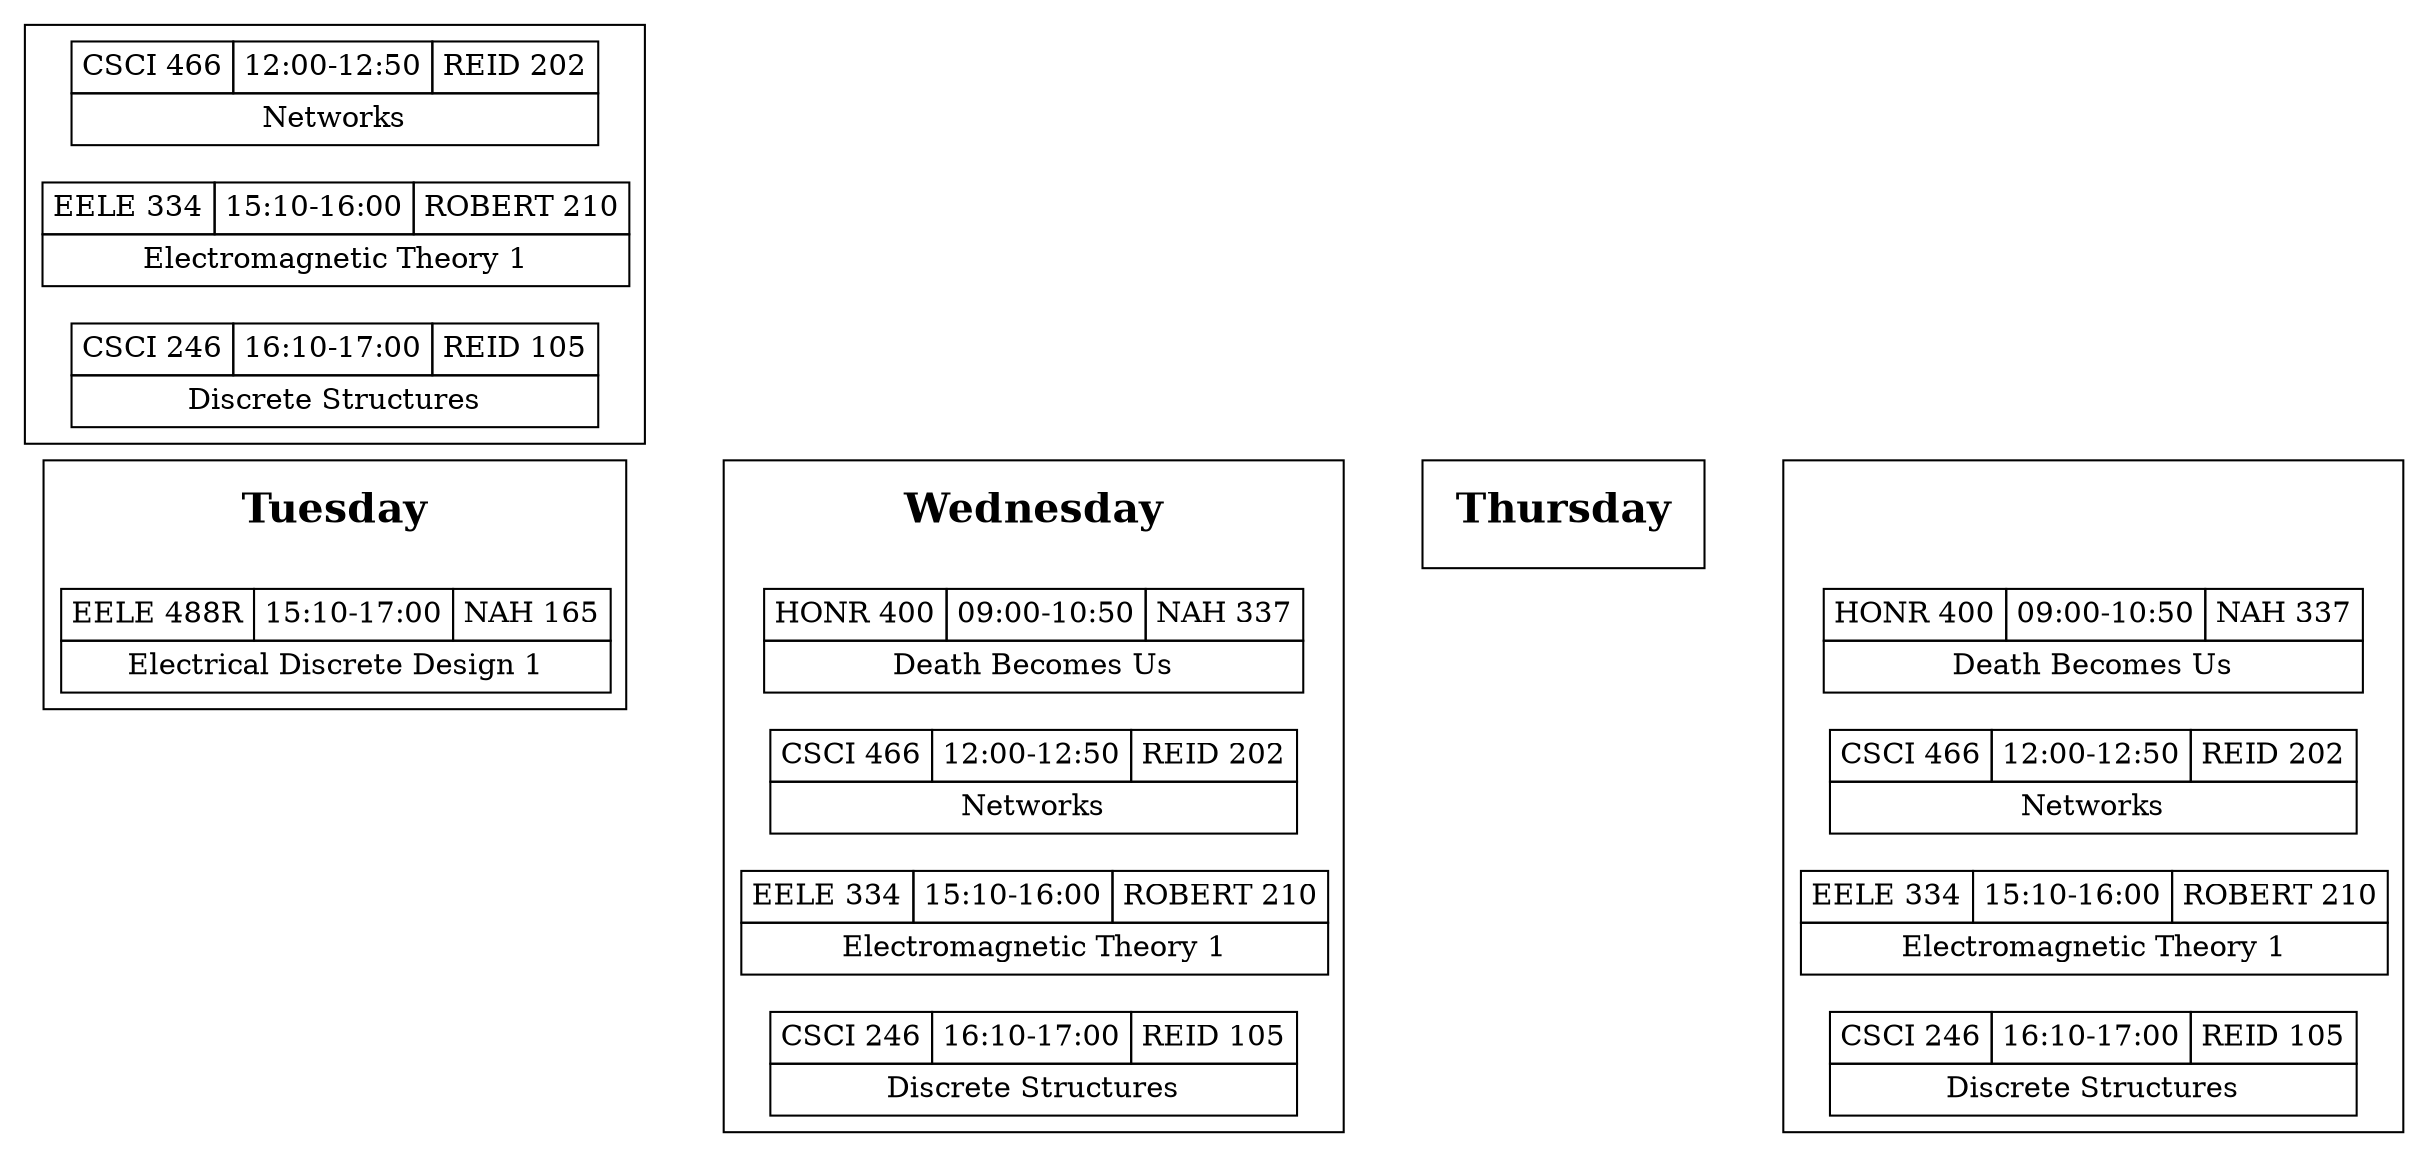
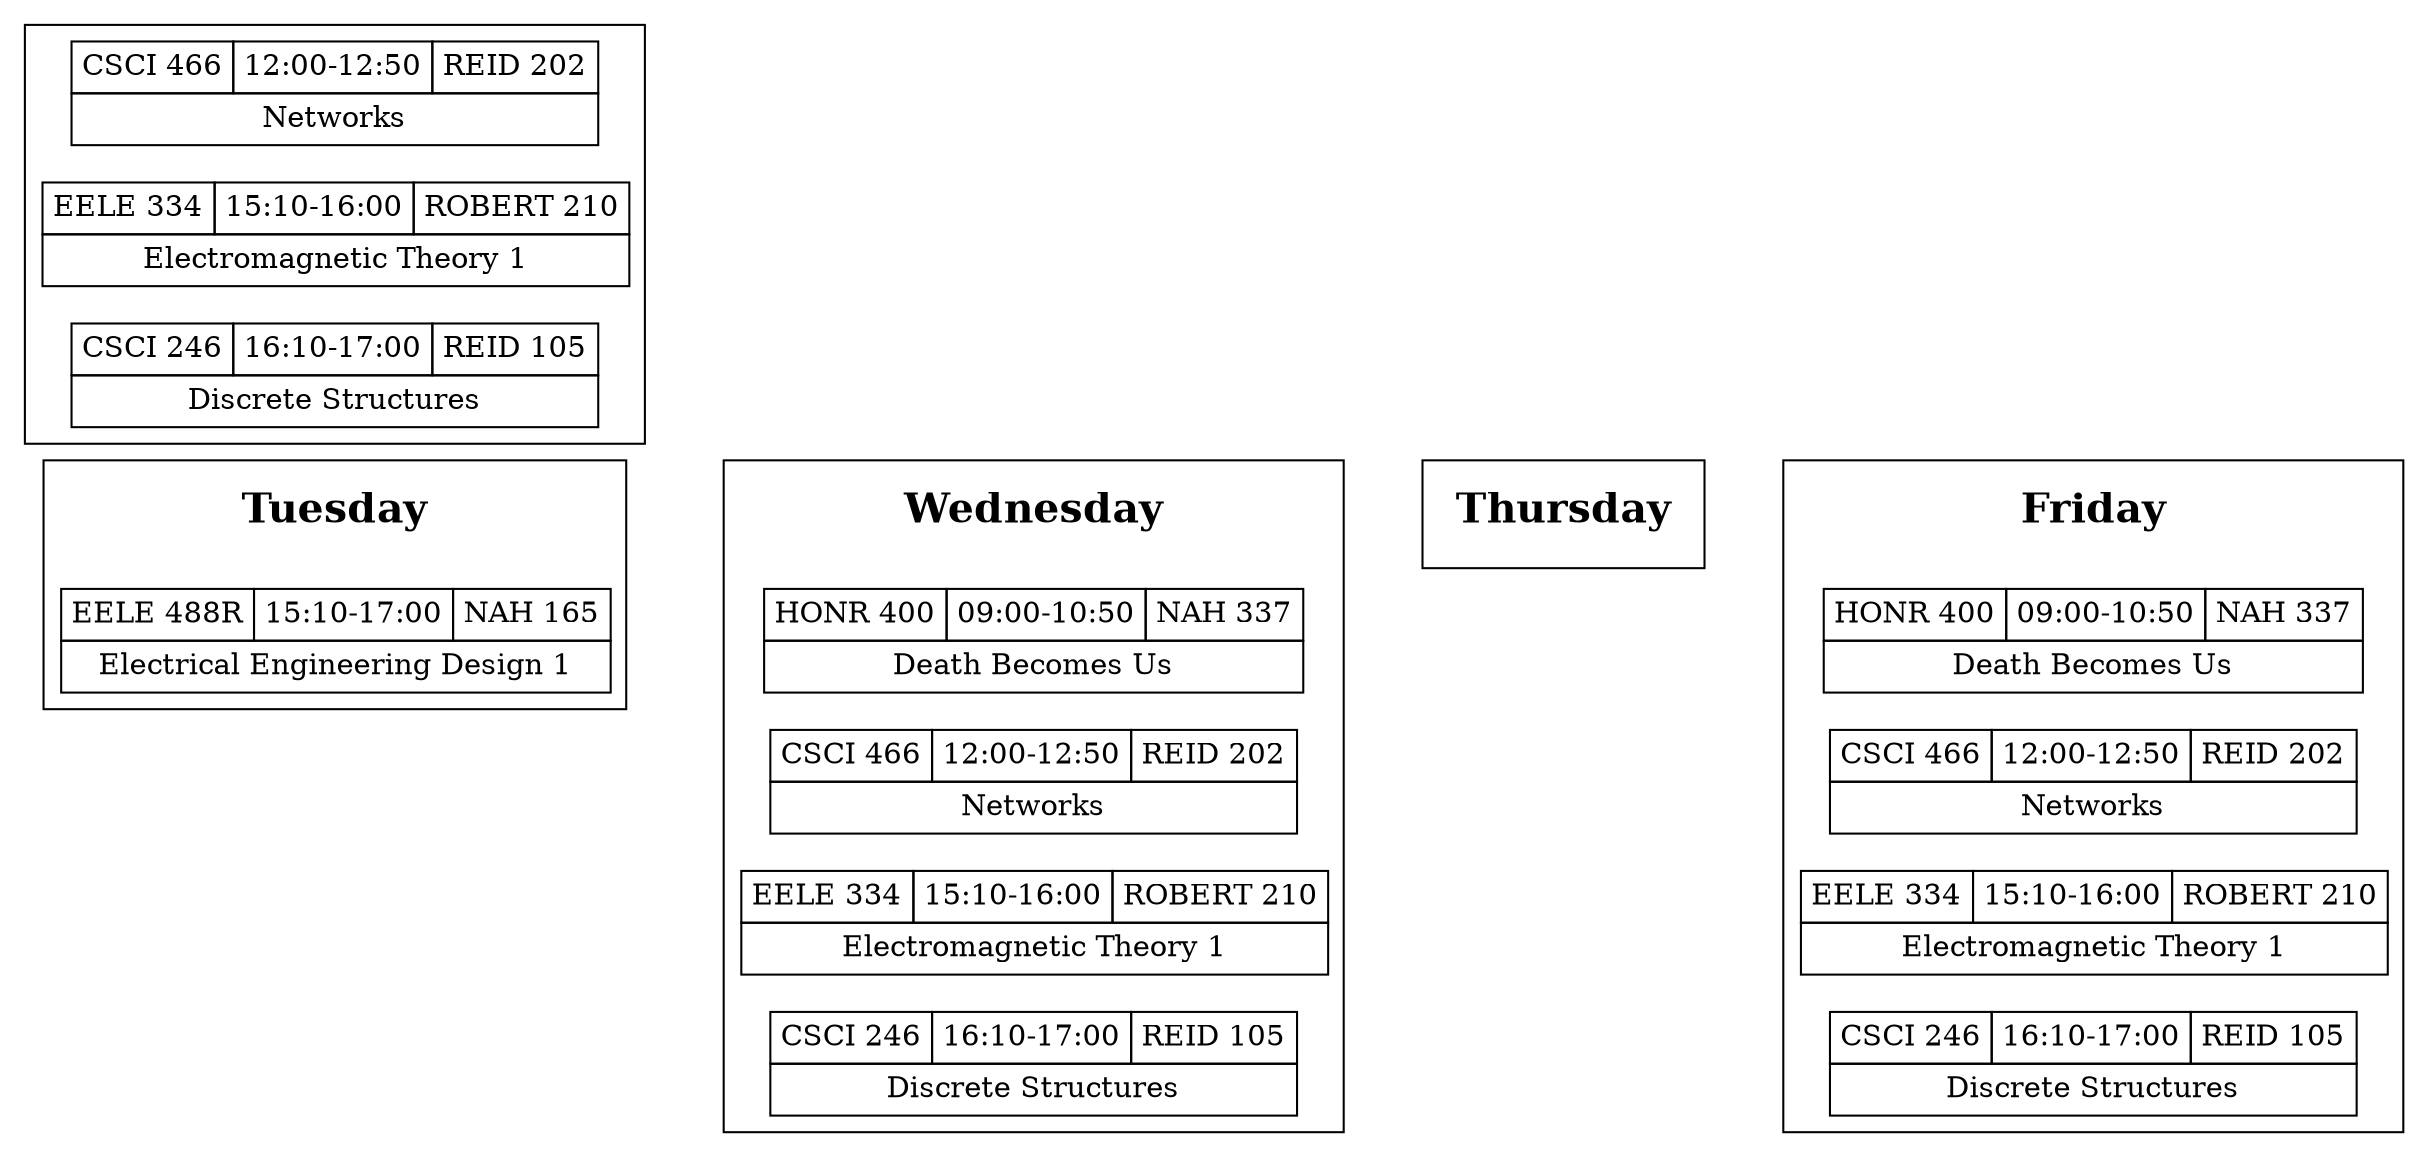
node "Friday": added
node "EELE 488R": text "Electrical Discrete Design 1" -> "Electrical Engineering Design 1"
